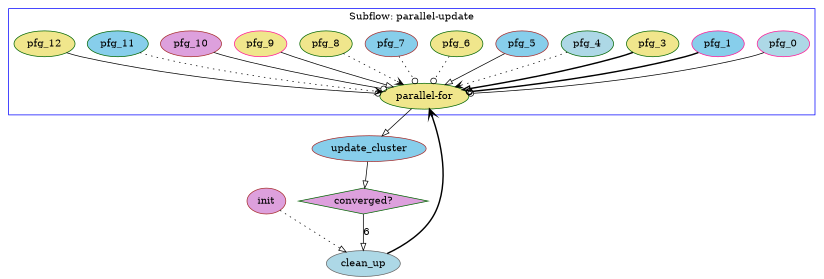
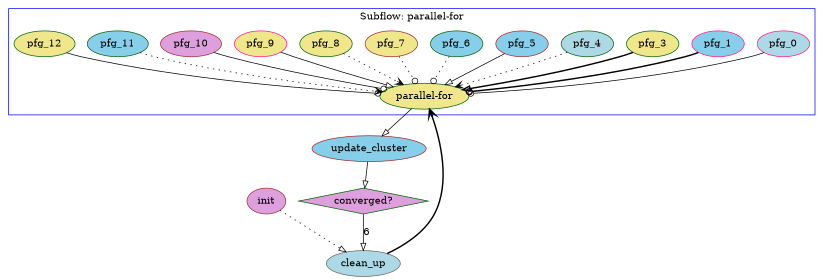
cluster "Subflow: parallel-update": label "Subflow: parallel-update" -> "Subflow: parallel-for"
node "pfg_7": fillcolor skyblue -> khaki
node "pfg_6": fillcolor khaki -> skyblue
